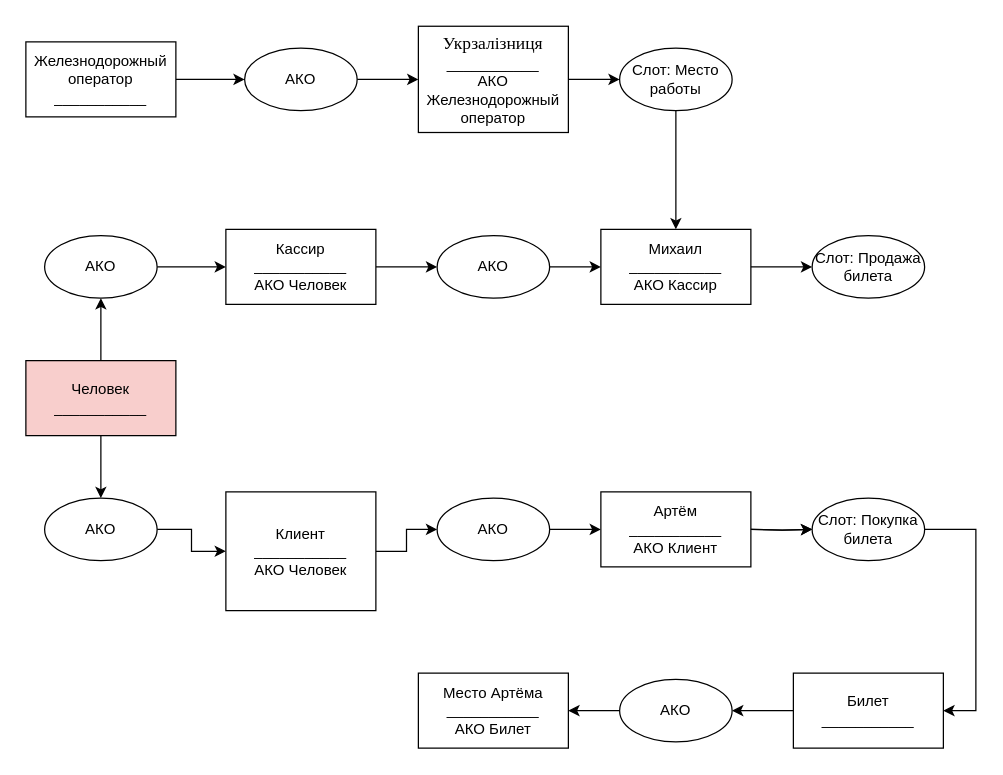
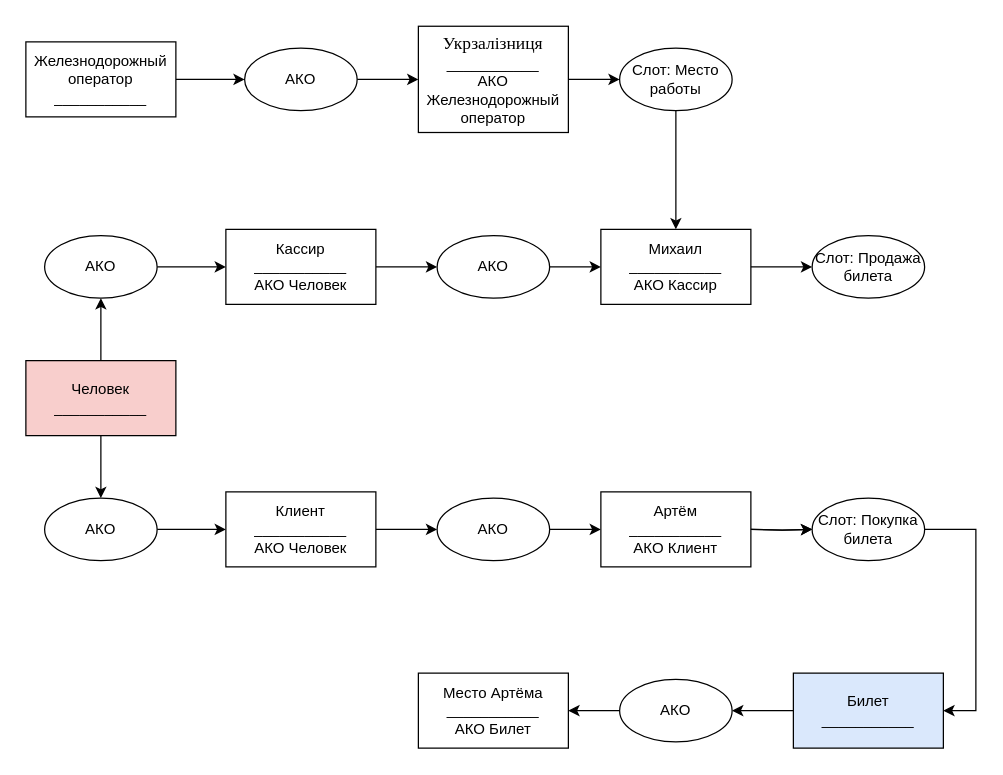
node "Клиент ___________ АКО Человек": size 150x119 -> 150x75
node "Билет ___________": fillcolor #ffffff -> #dae8fc
